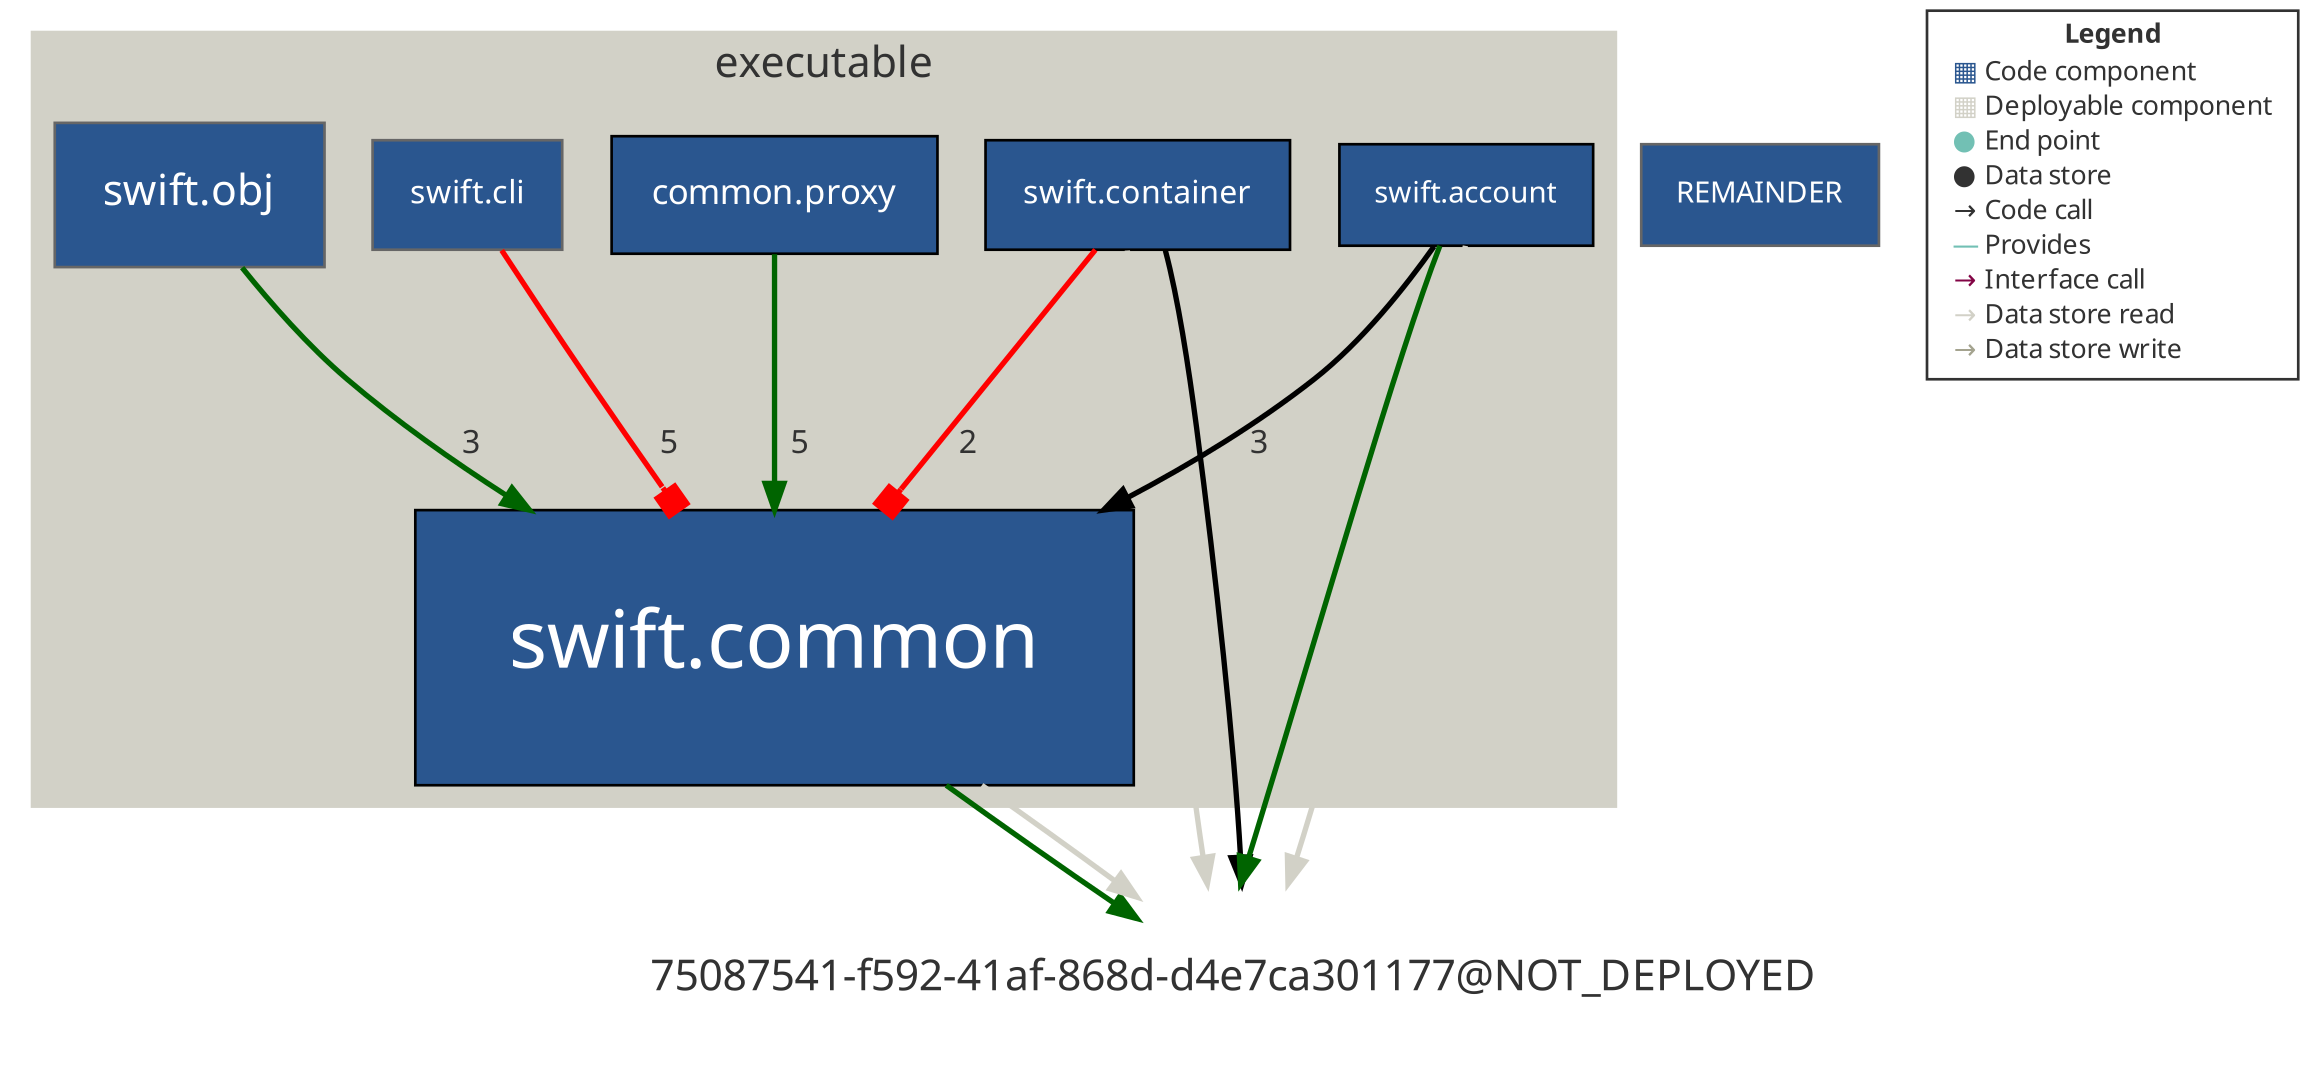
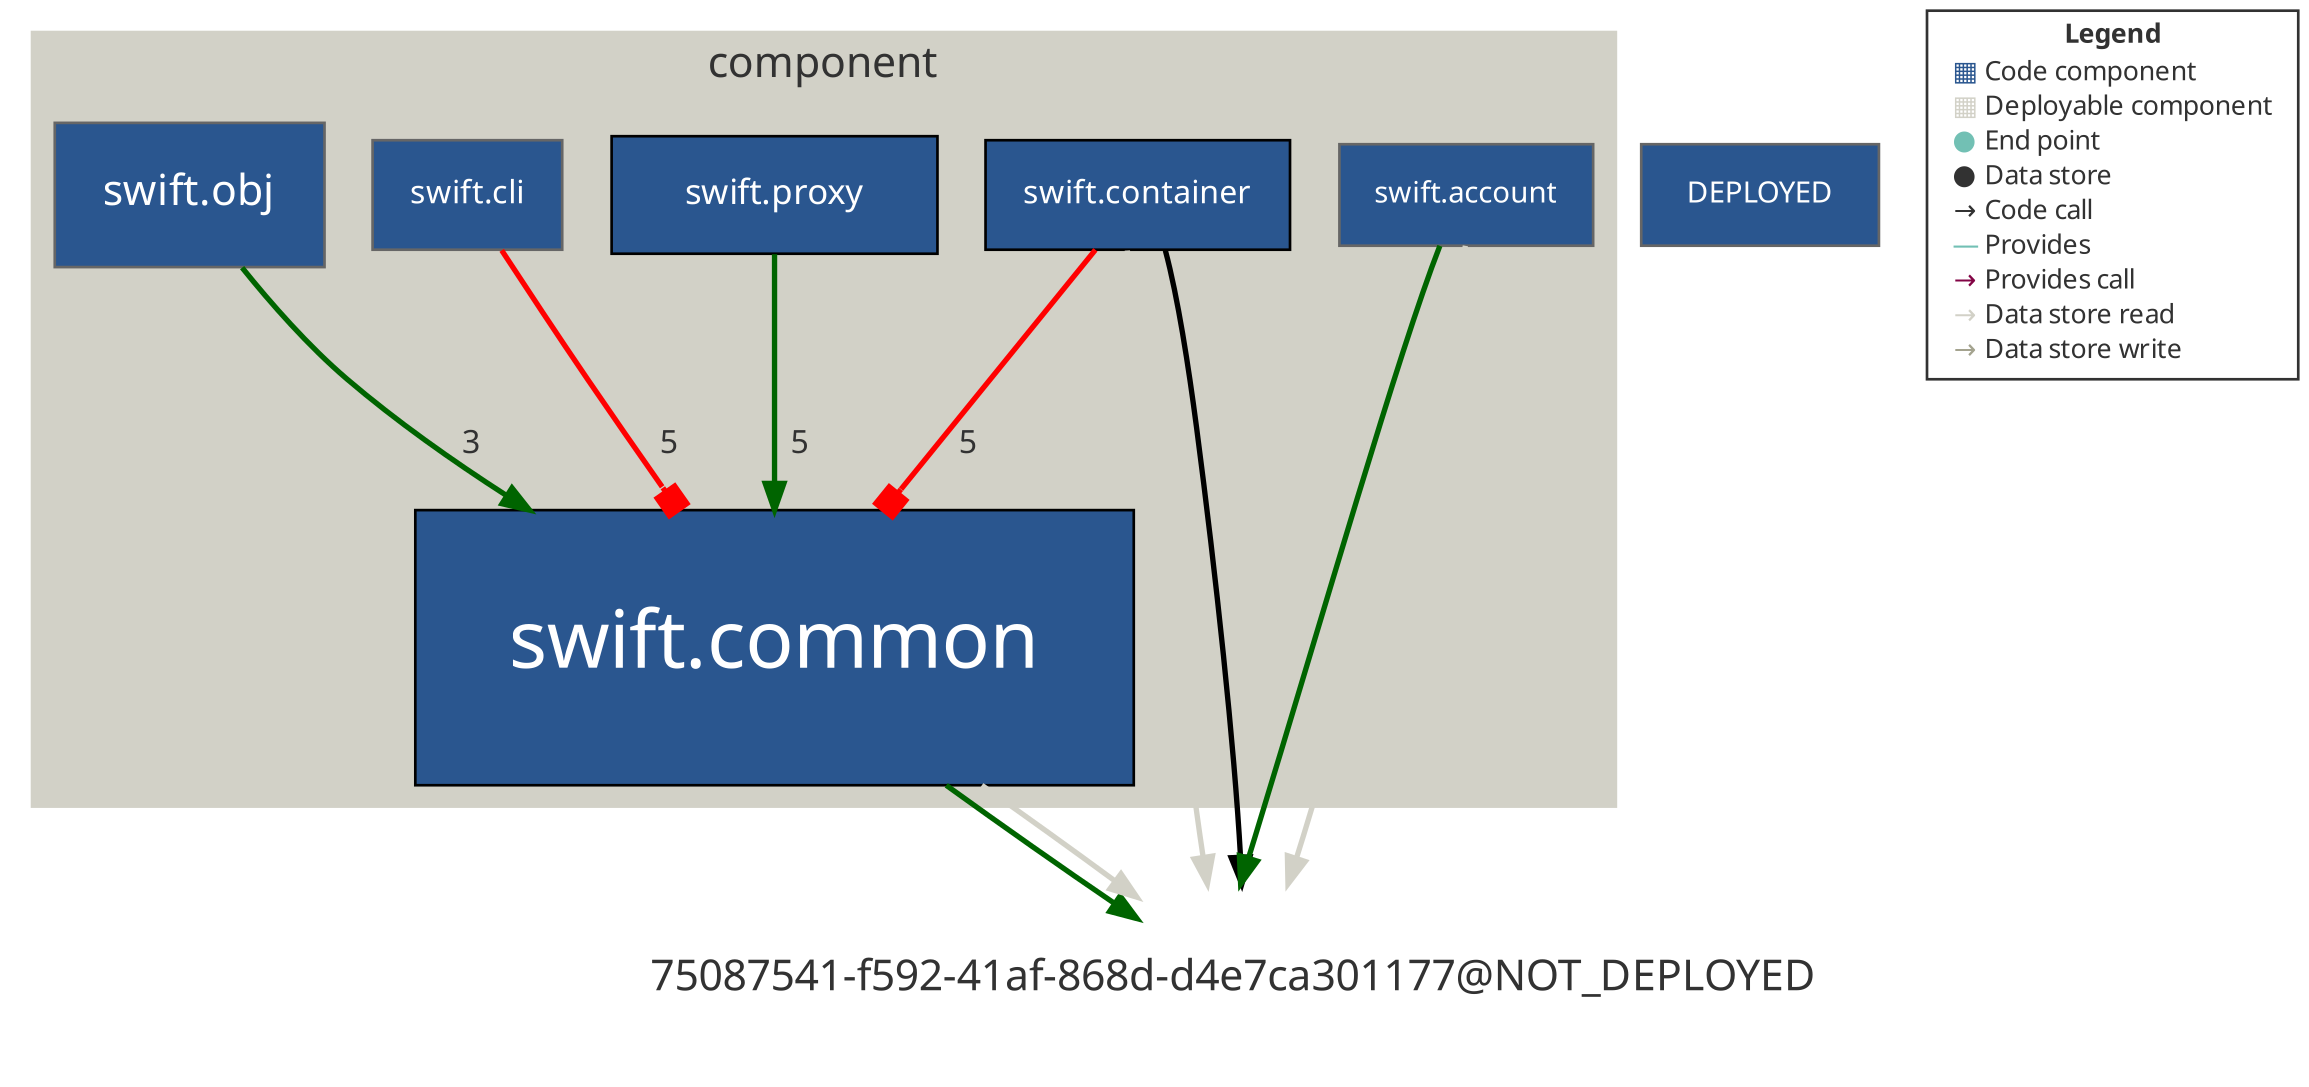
cluster "executable": label "executable" -> "component"
node "common.proxy": label "common.proxy" -> "swift.proxy"
node "swift.account": color black -> gray40
node "REMAINDER": label "REMAINDER" -> "DEPLOYED"
node "Legend": text "Interface call" -> "Provides call"
edge "swift.account" -> "swift.common": removed, label "3"
edge "swift.container" -> "swift.common": label "  2" -> "  5"
